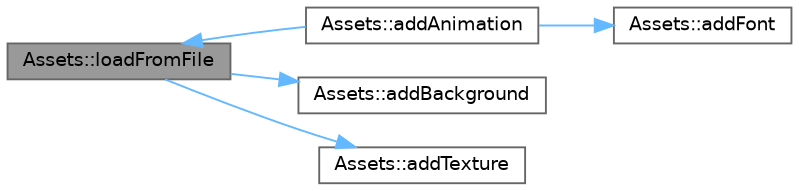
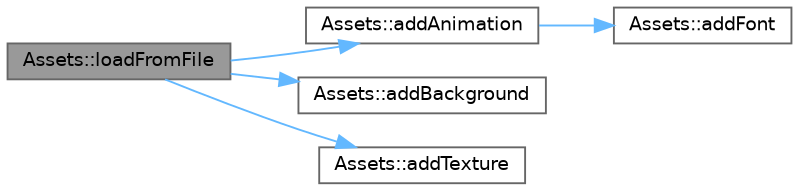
edge "Assets::addAnimation" -> "Assets::loadFromFile": reversed
